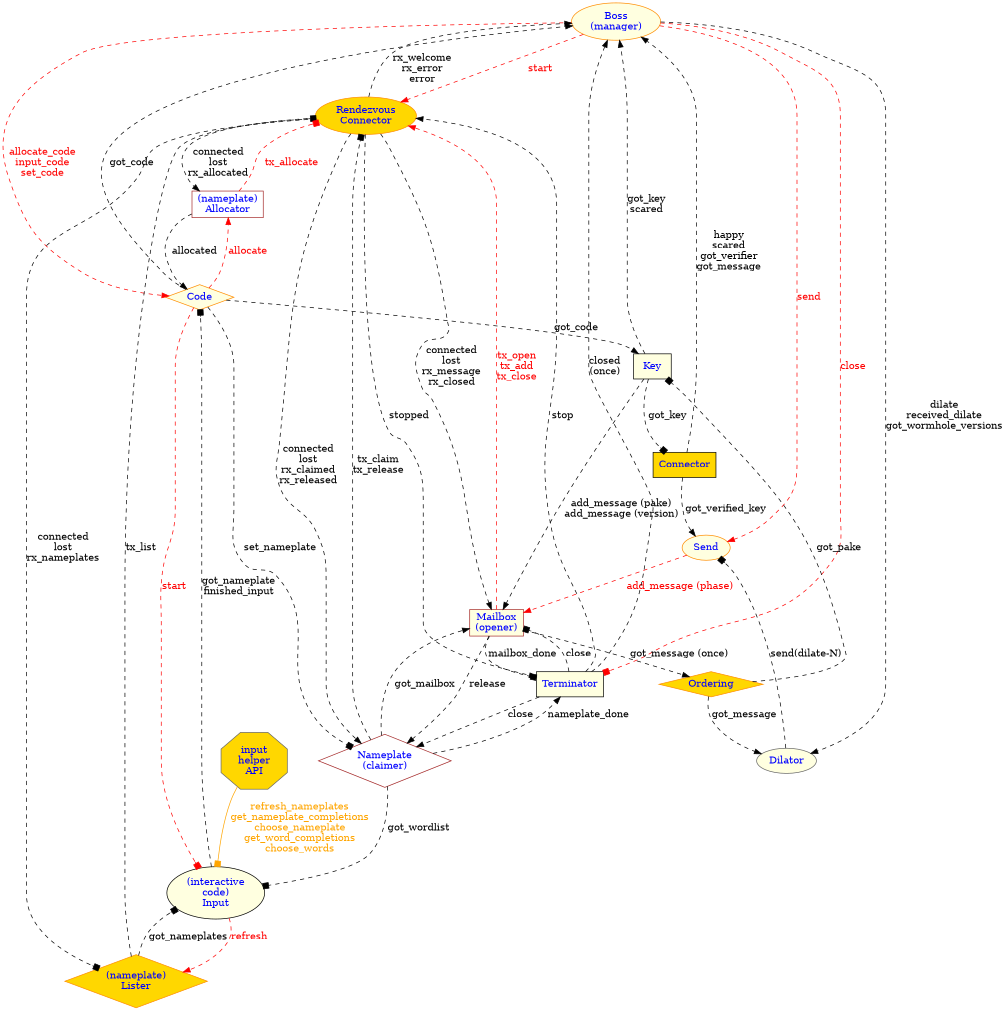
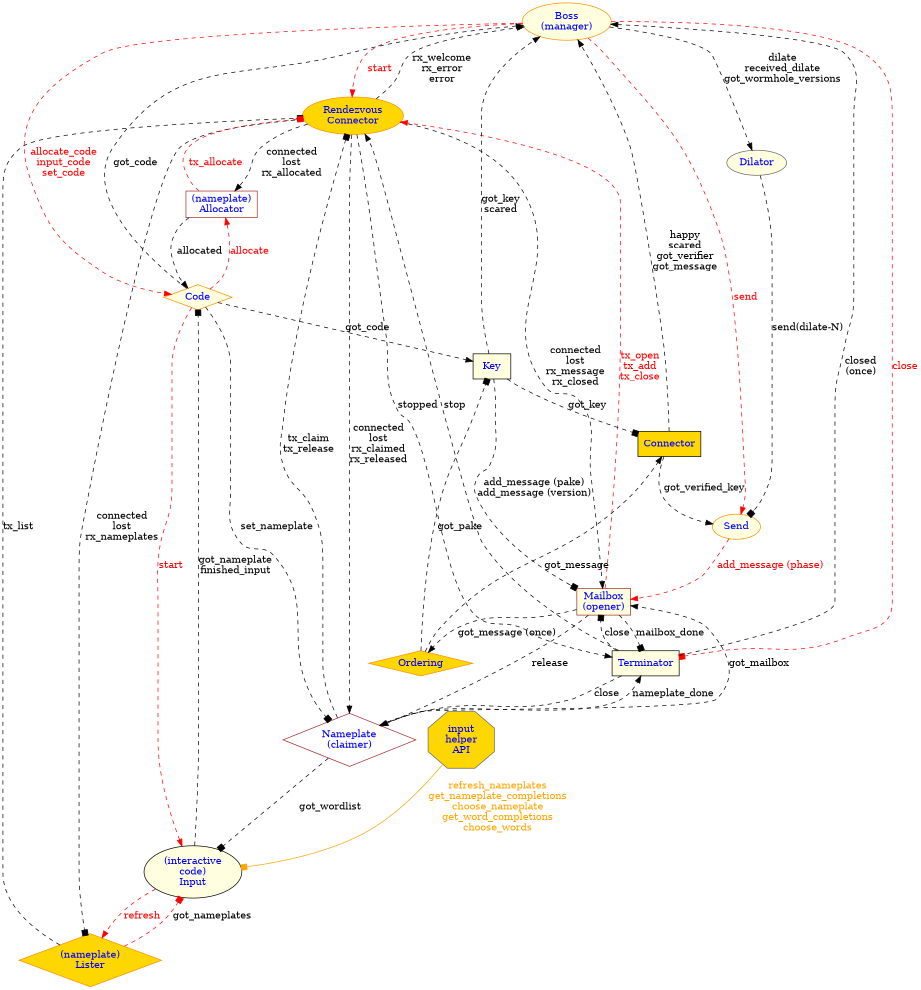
edge "Key" -> "Mailbox (opener)": arrowhead normal -> box
edge "Code" -> "(interactive code) Input": arrowhead box -> normal
edge "Ordering" -> "Dilator": now "Ordering" -> "Connector"
edge "(nameplate) Lister" -> "(interactive code) Input": color black -> red
